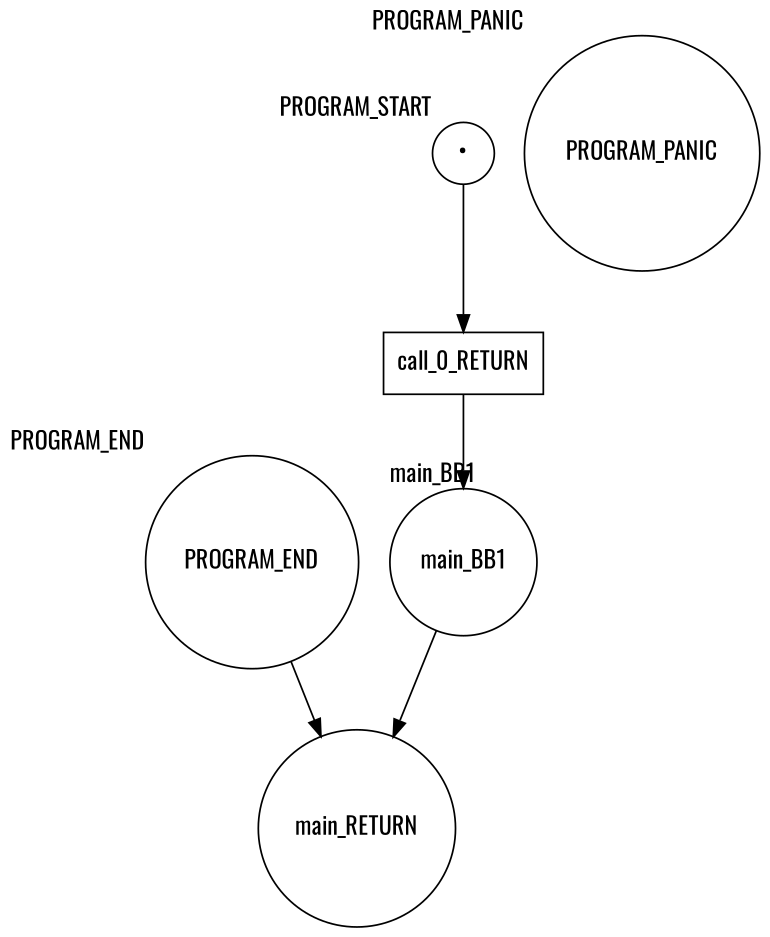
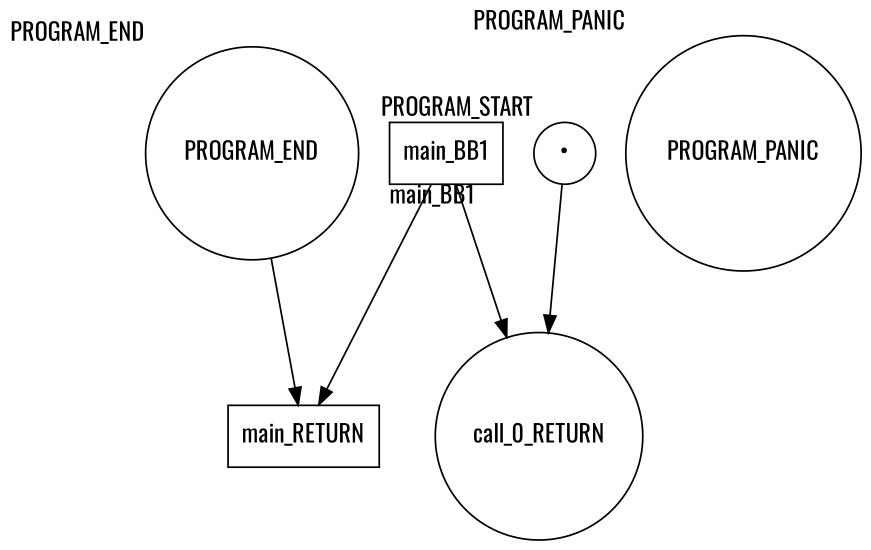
node "call_0_RETURN": shape box -> circle
edge "call_0_RETURN" -> "main_BB1 main_BB1": reversed
node "main_BB1 main_BB1": shape circle -> box
node "main_RETURN": shape circle -> box
